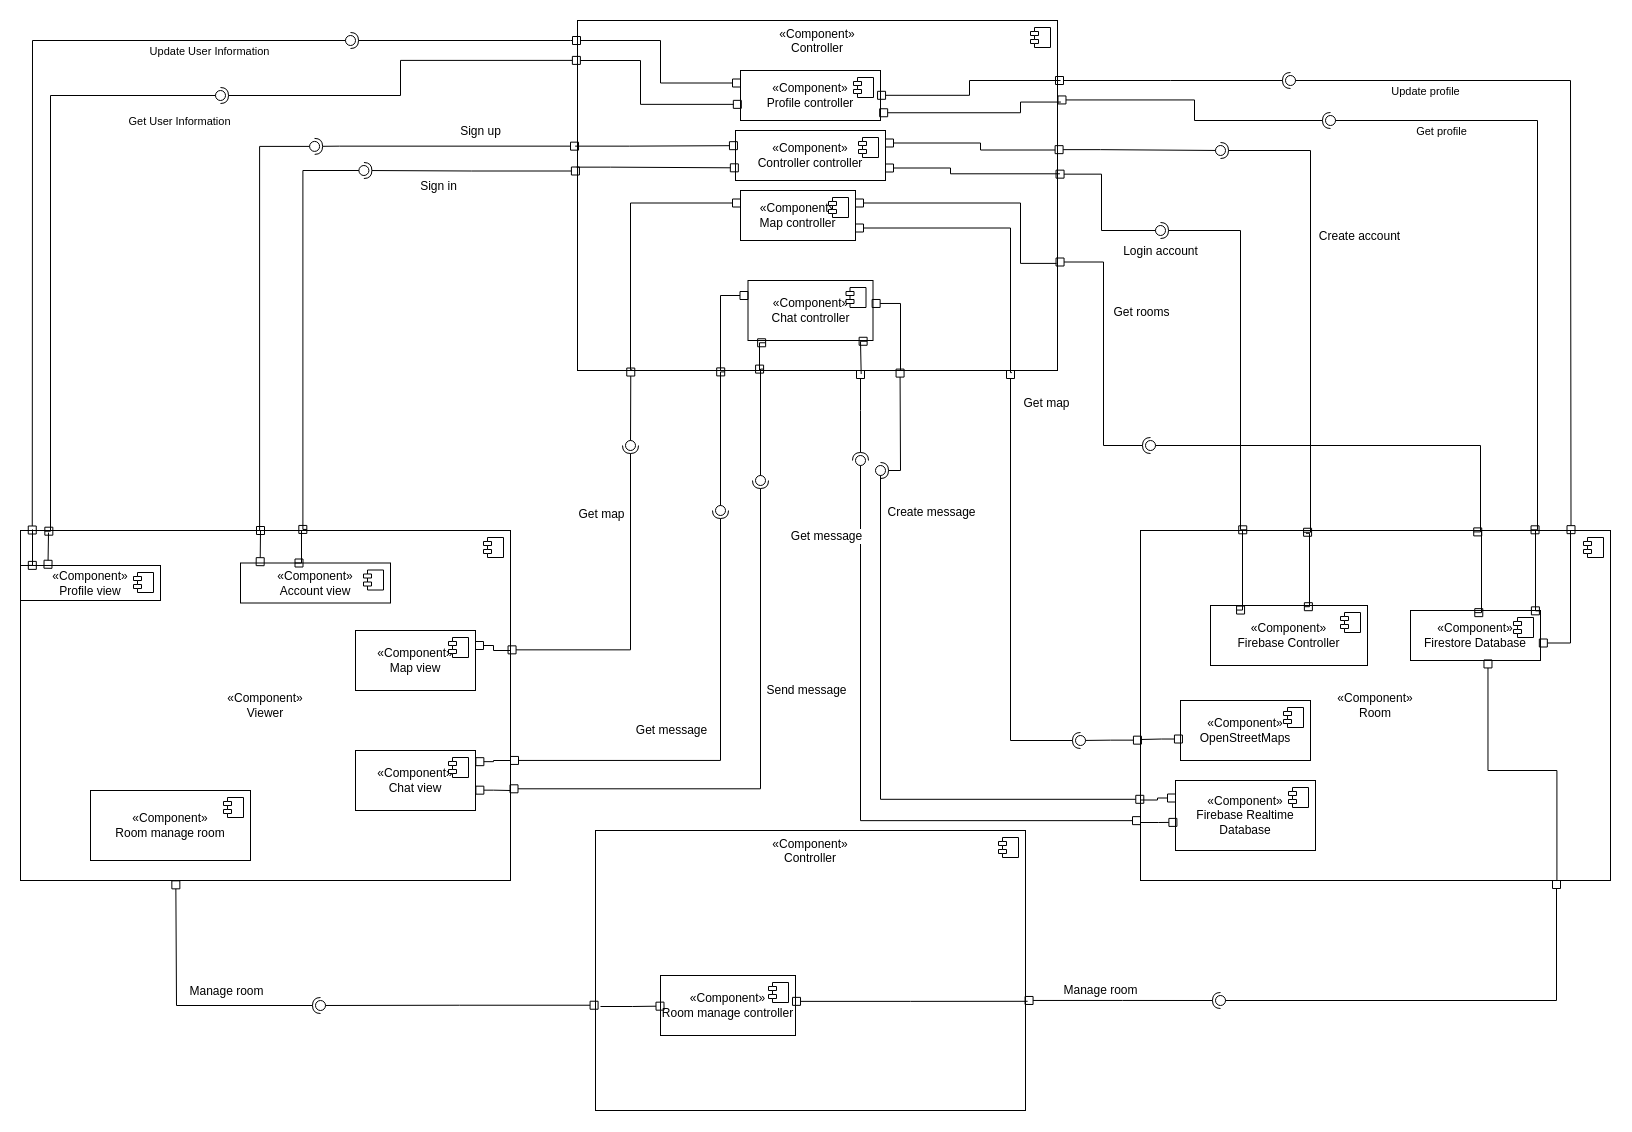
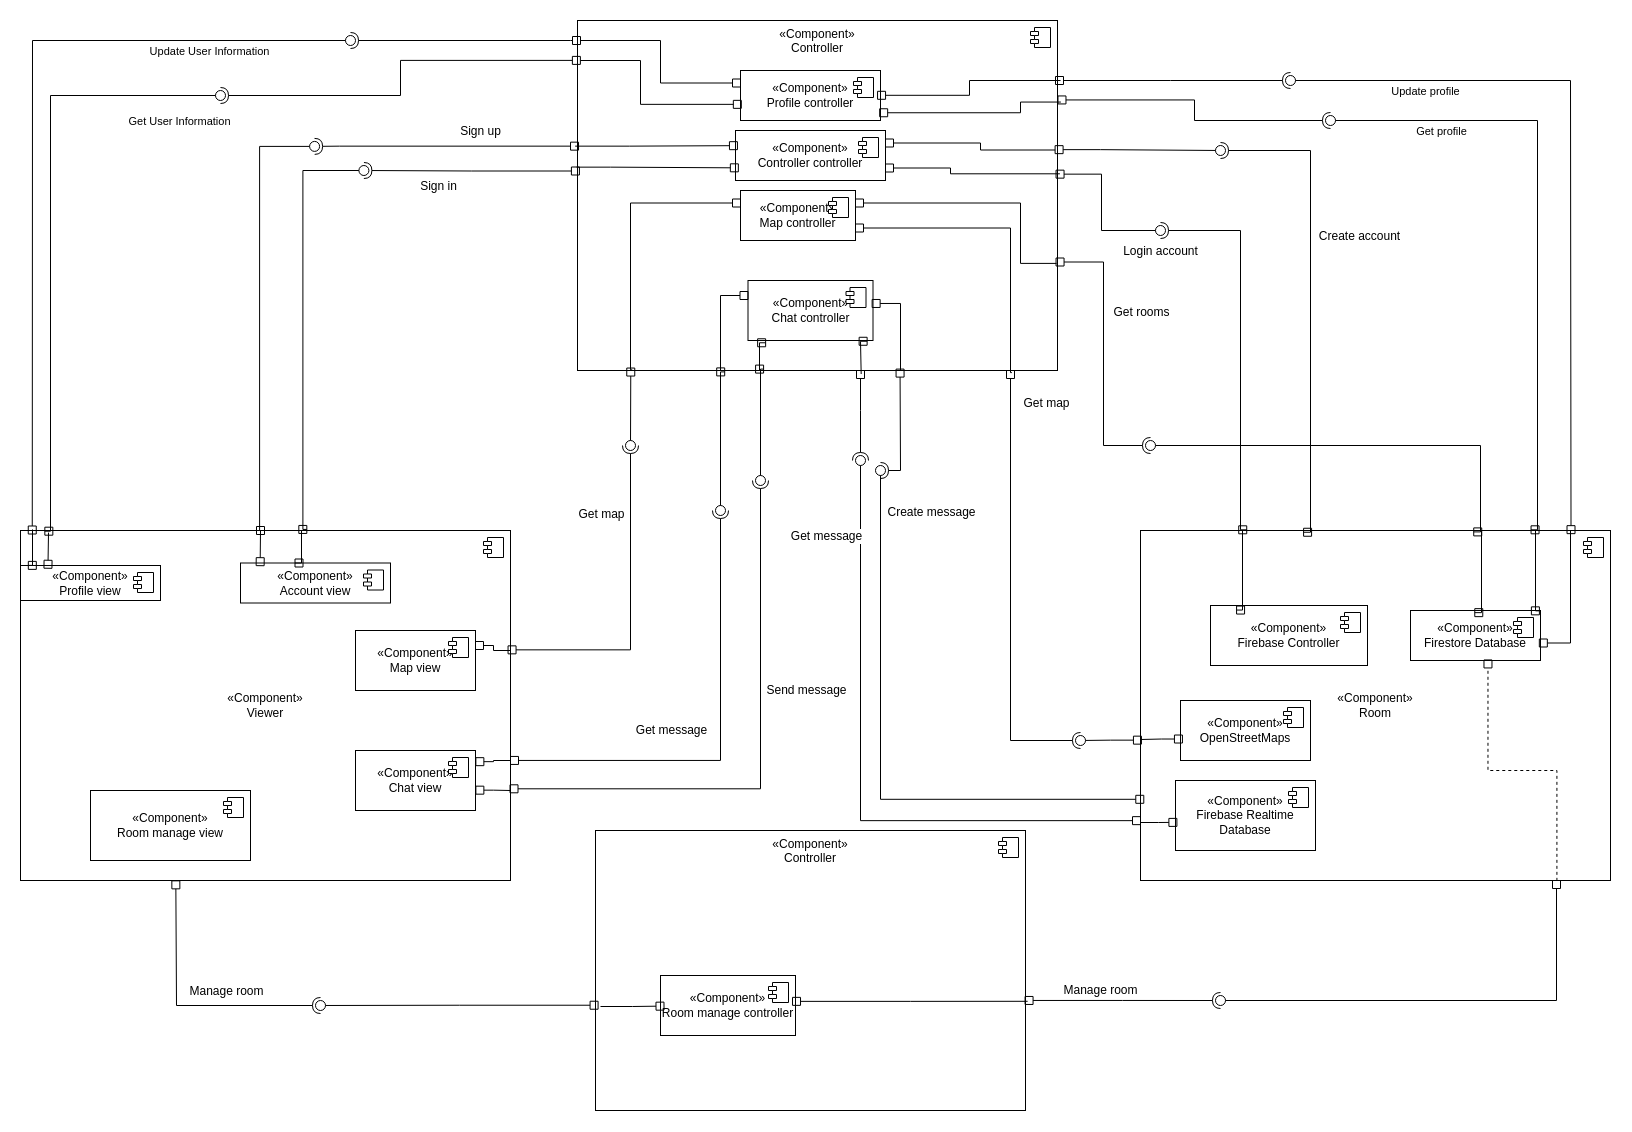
edge "«Component» Room" -> "«Component» Firebase Controller": removed
edge "«Component» Room" -> "«Component» Firestore Database": style solid -> dashed
edge "«Component» Room" -> "«Component» Firebase Realtime Database": removed
node "«Component» Room manage room": label "«Component» Room manage room" -> "«Component» Room manage view"
